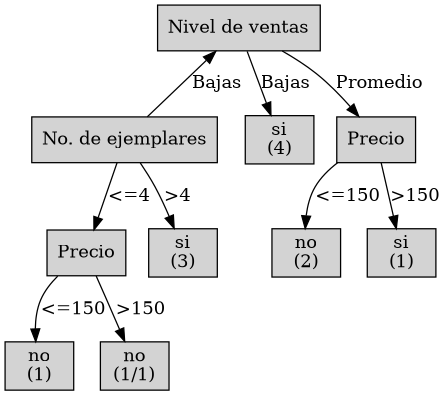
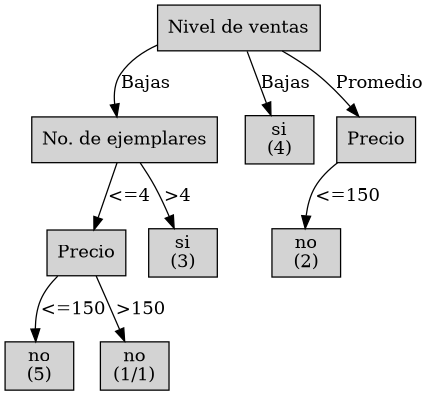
edge "No. de ejemplares" -> "Nivel de ventas": reversed
node "si (1)": removed
node "no (1)": label "no (1)" -> "no (5)"
